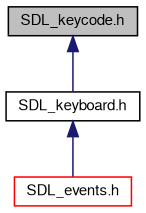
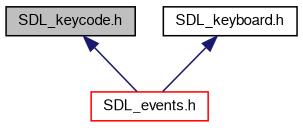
edge "SDL_keyboard.h" -> "SDL_keycode.h": now "SDL_events.h" -> "SDL_keycode.h"
